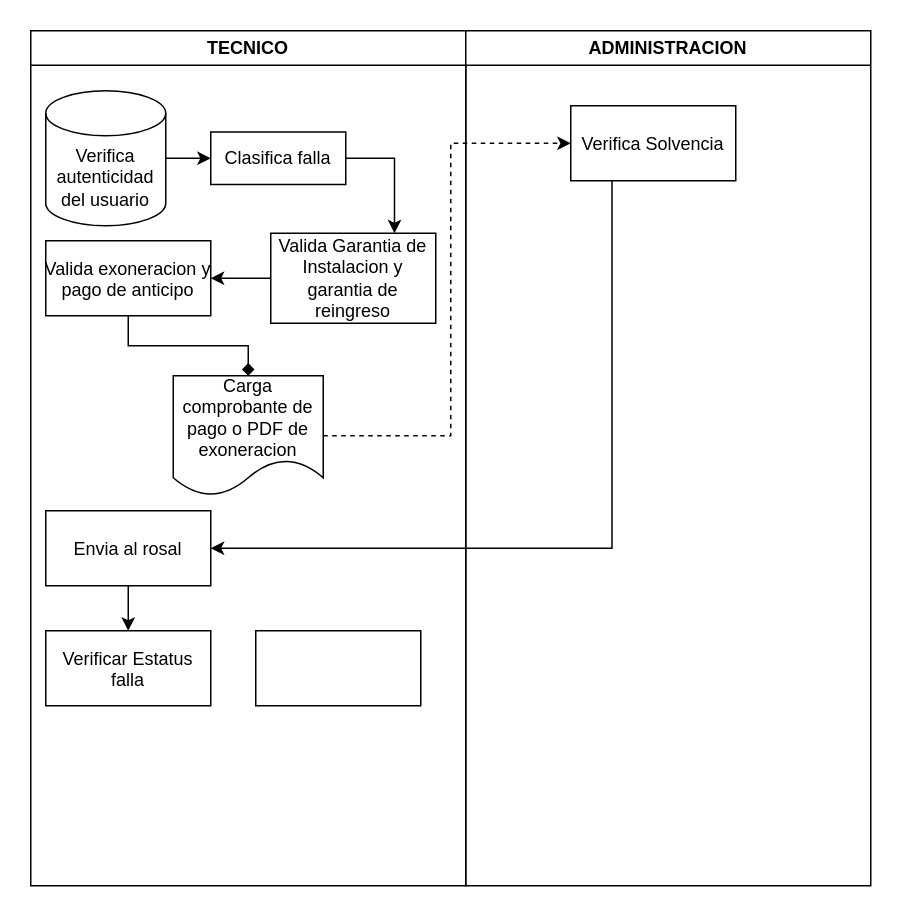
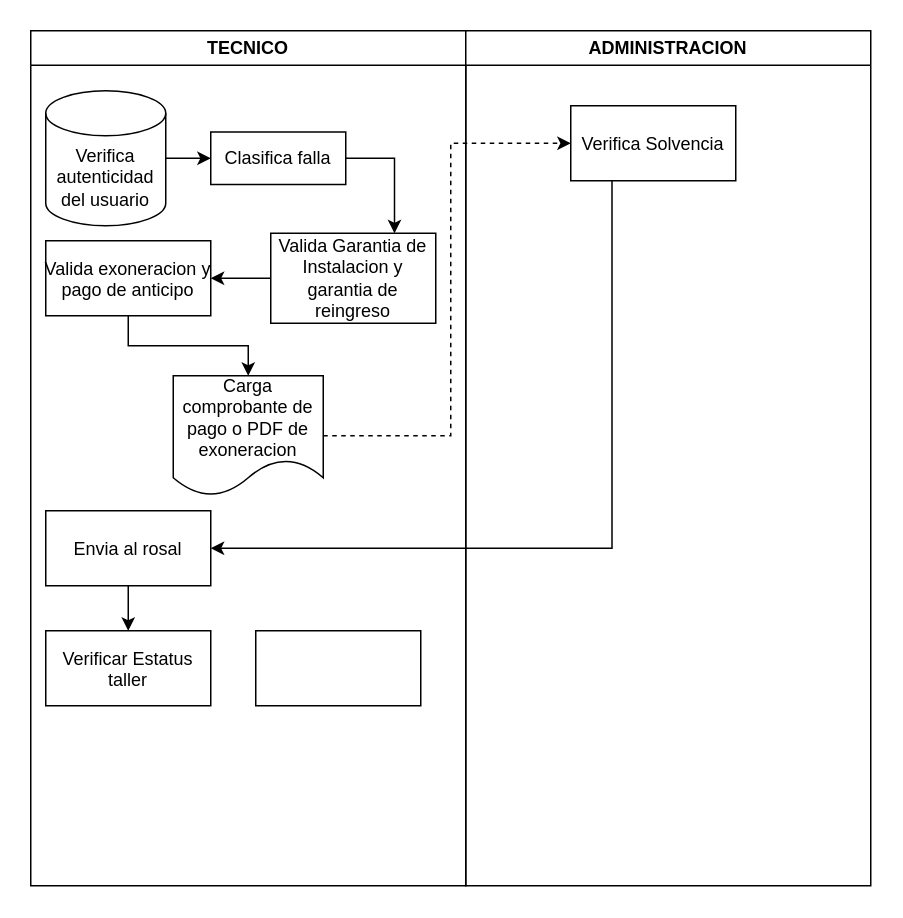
edge "Valida exoneracion y pago de anticipo" -> "Carga comprobante de pago o PDF de exoneracion": arrowhead diamond -> classic
node "Verificar Estatus falla": label "Verificar Estatus falla" -> "Verificar Estatus taller"
